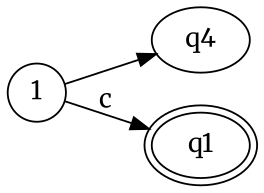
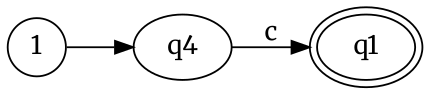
edge "1" -> "q1": now "q4" -> "q1"
